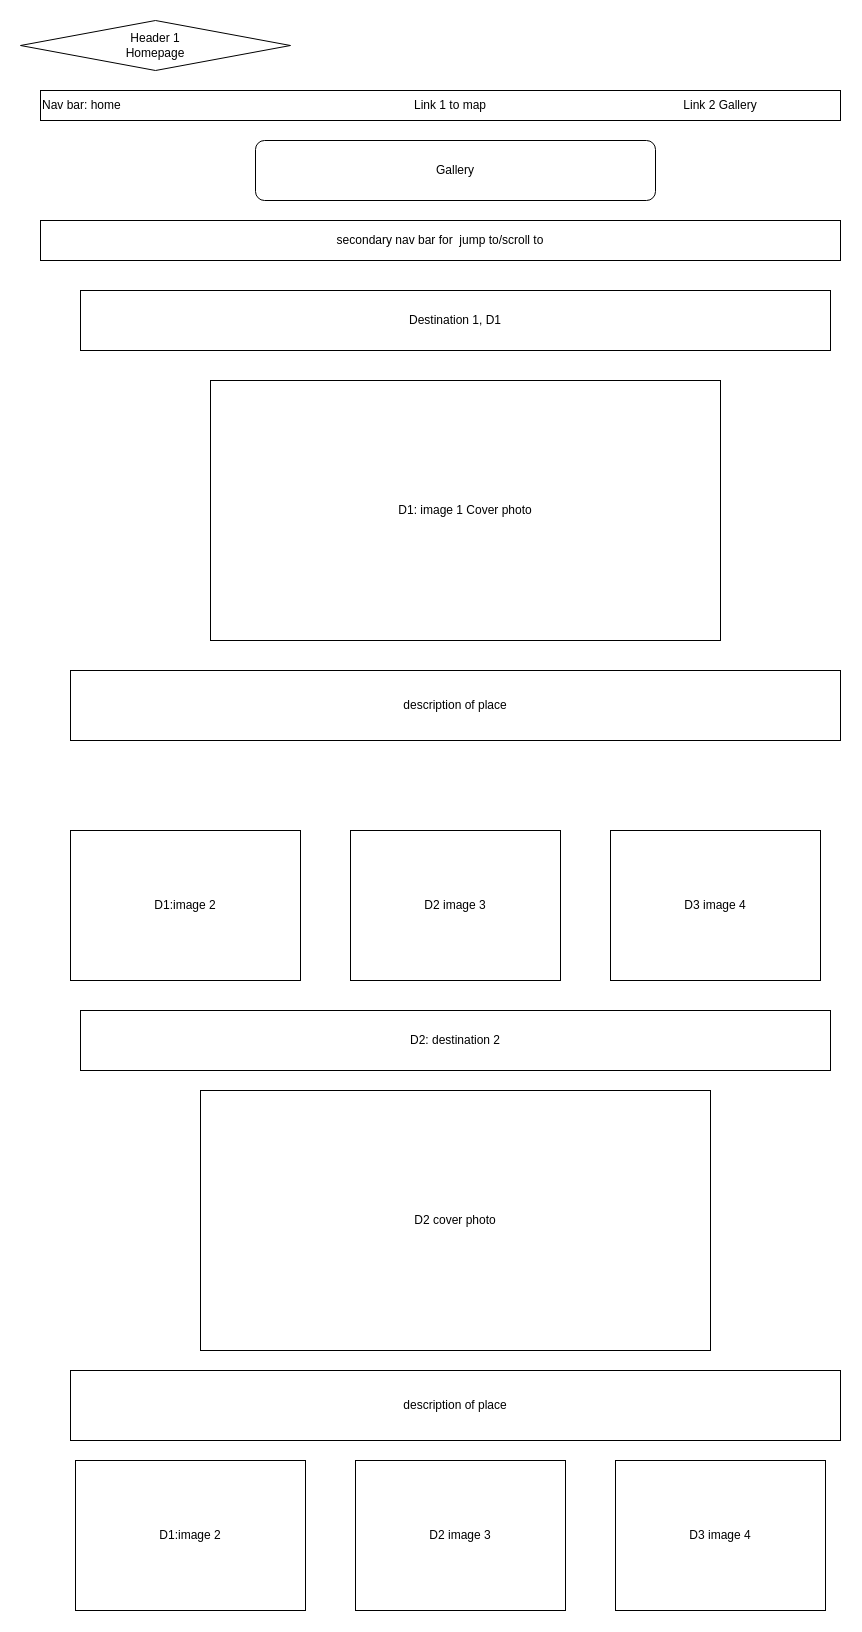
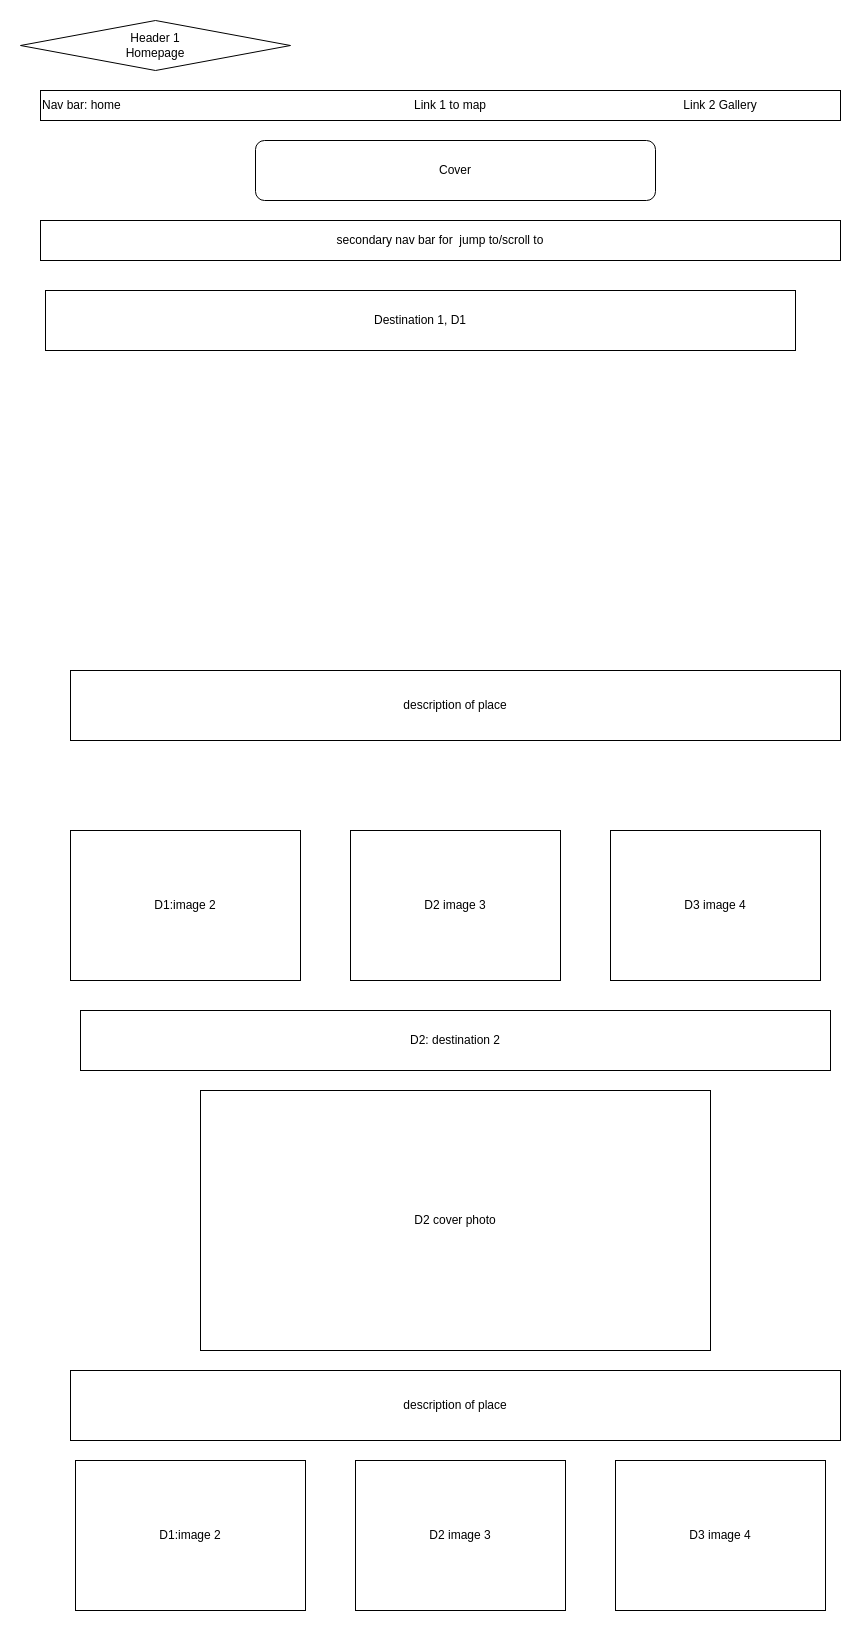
node "Gallery": label "Gallery" -> "Cover"
node "Destination 1, D1": moved (456, 321) -> (421, 321)
node "D1: image 1 Cover photo": removed
